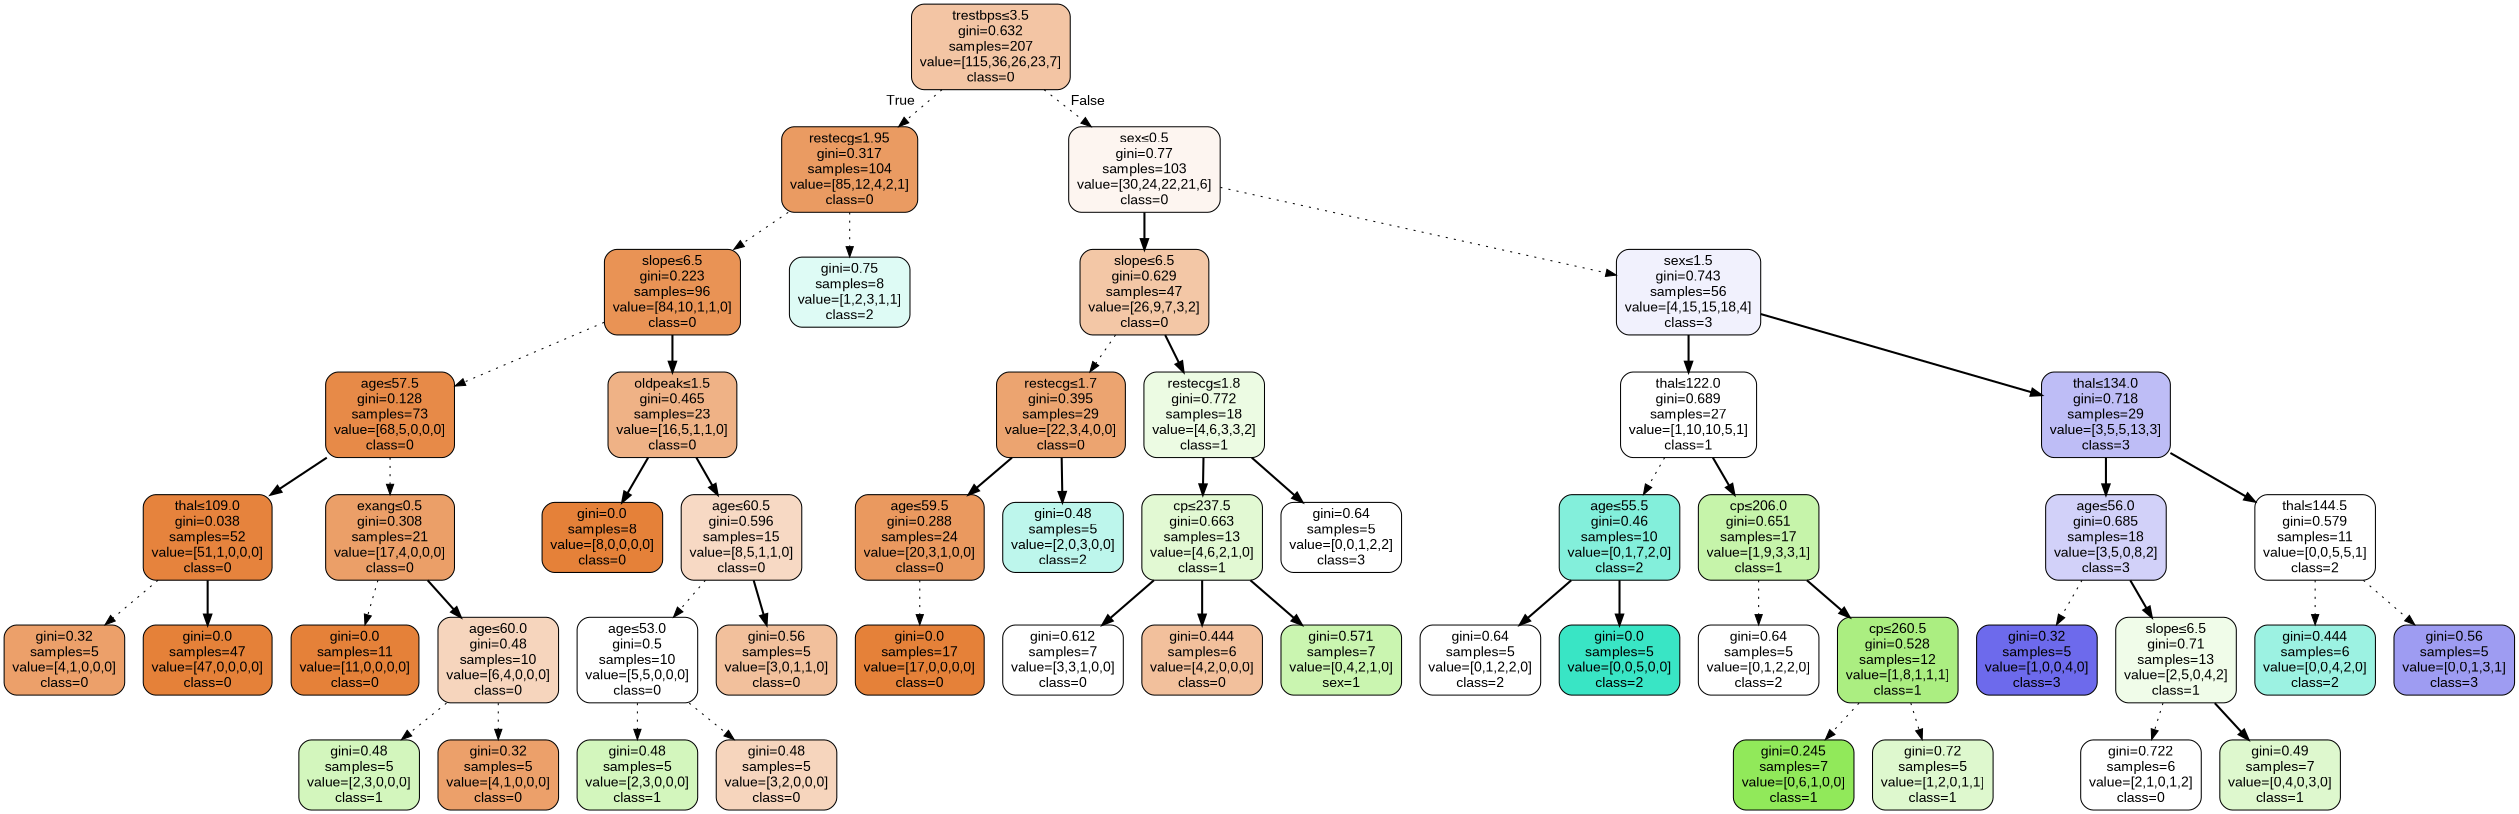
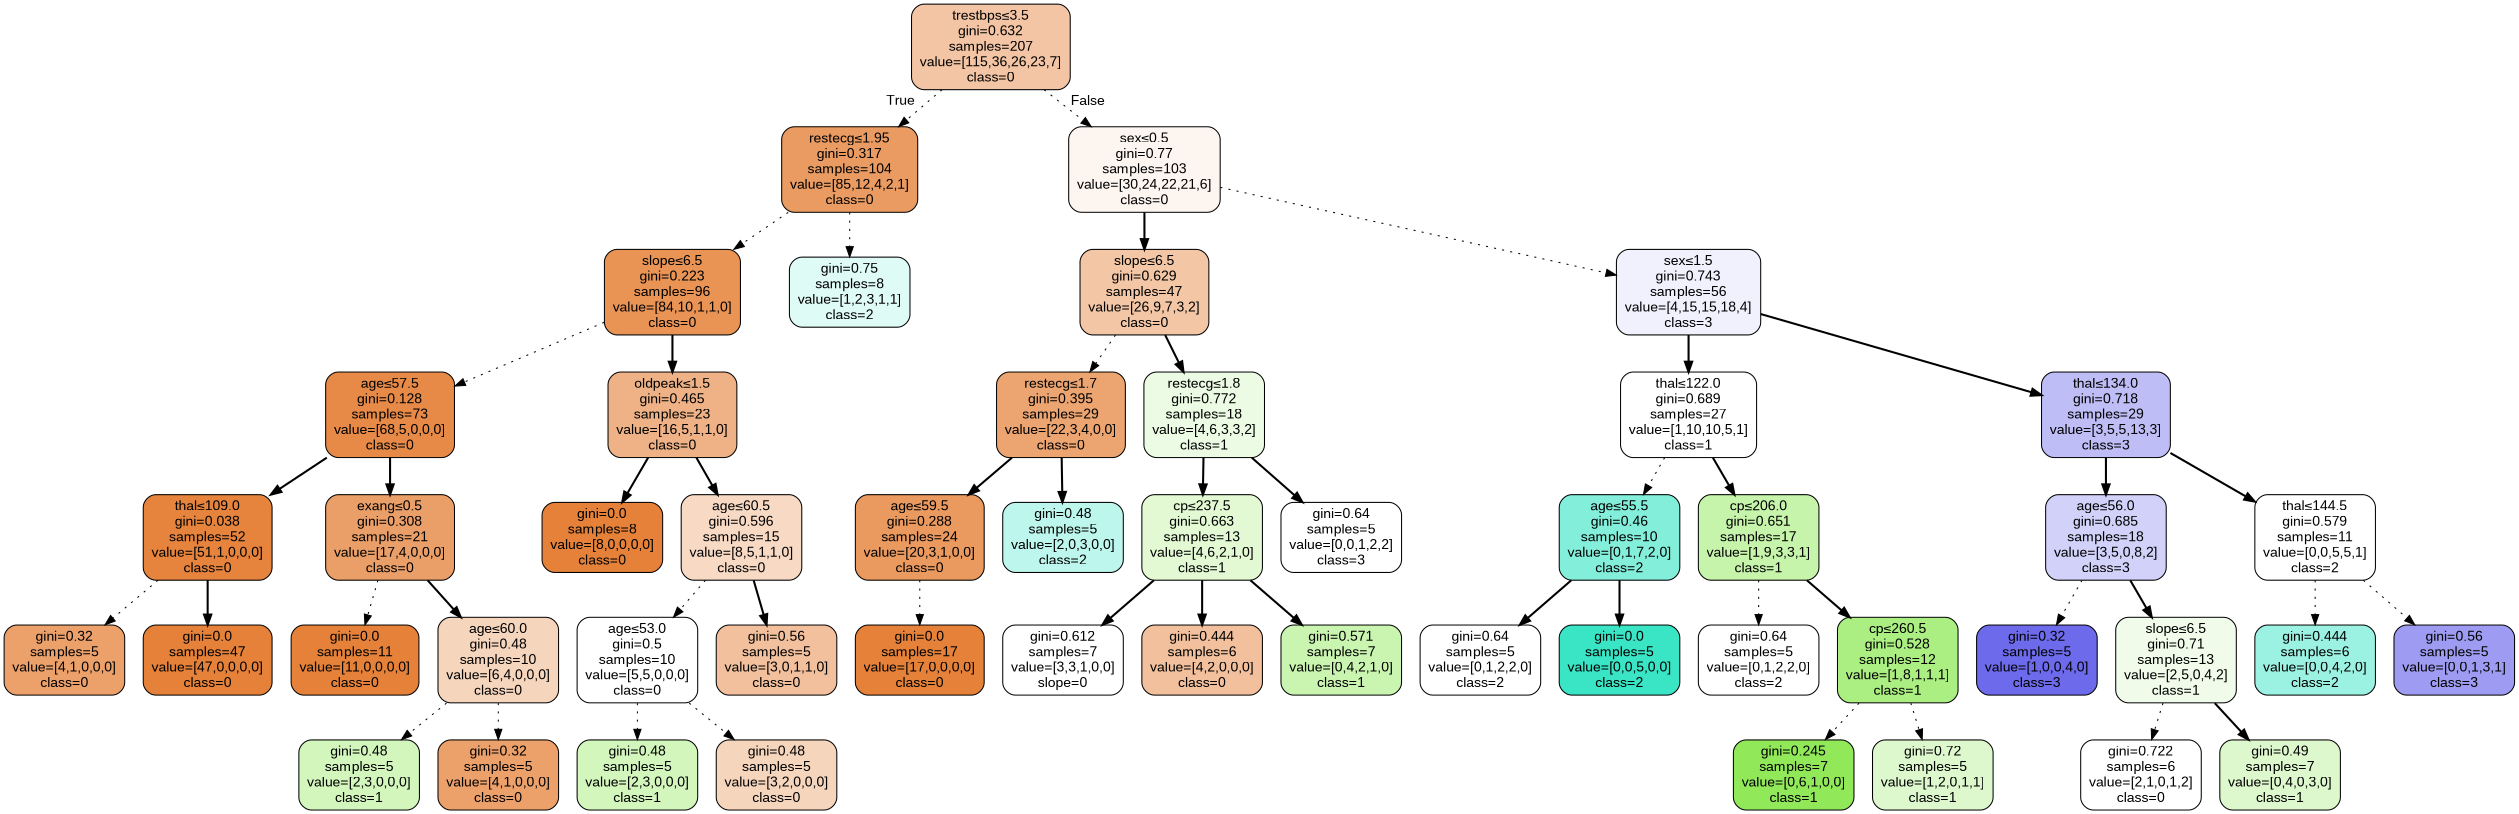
edge "age≤57.5" -> "exang≤0.5": style dotted -> bold
node "gini=0.612": text "class=0" -> "slope=0"
node "gini=0.571": text "sex=1" -> "class=1"
